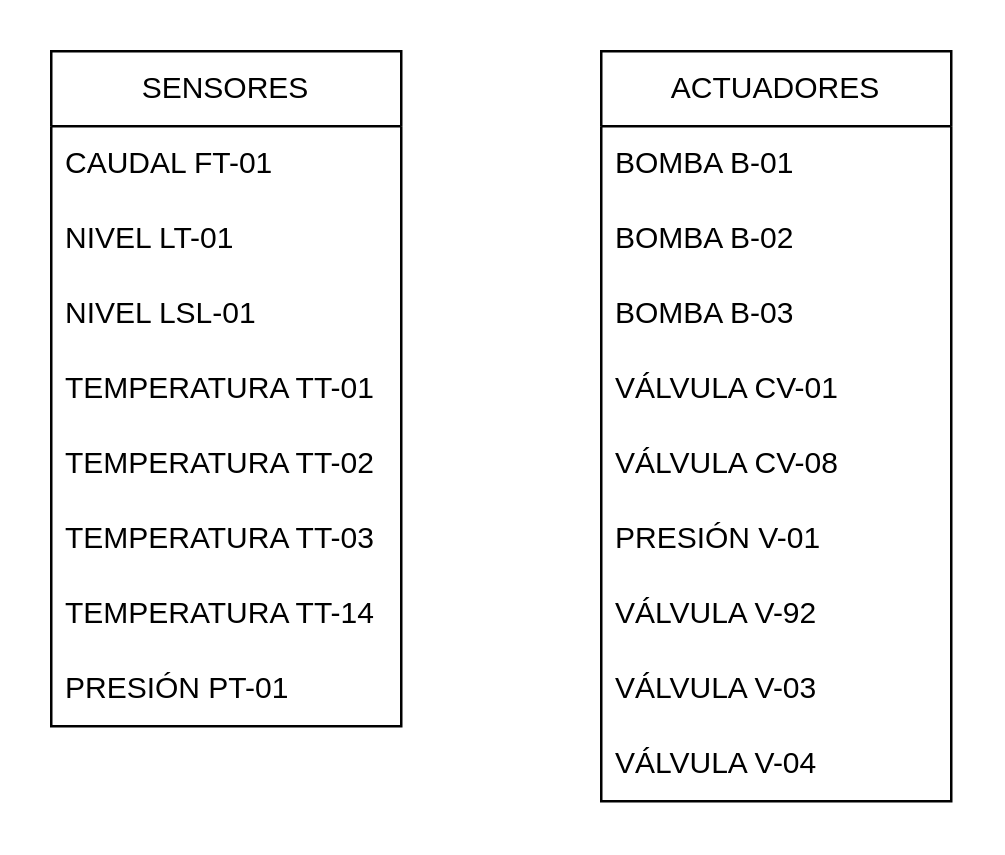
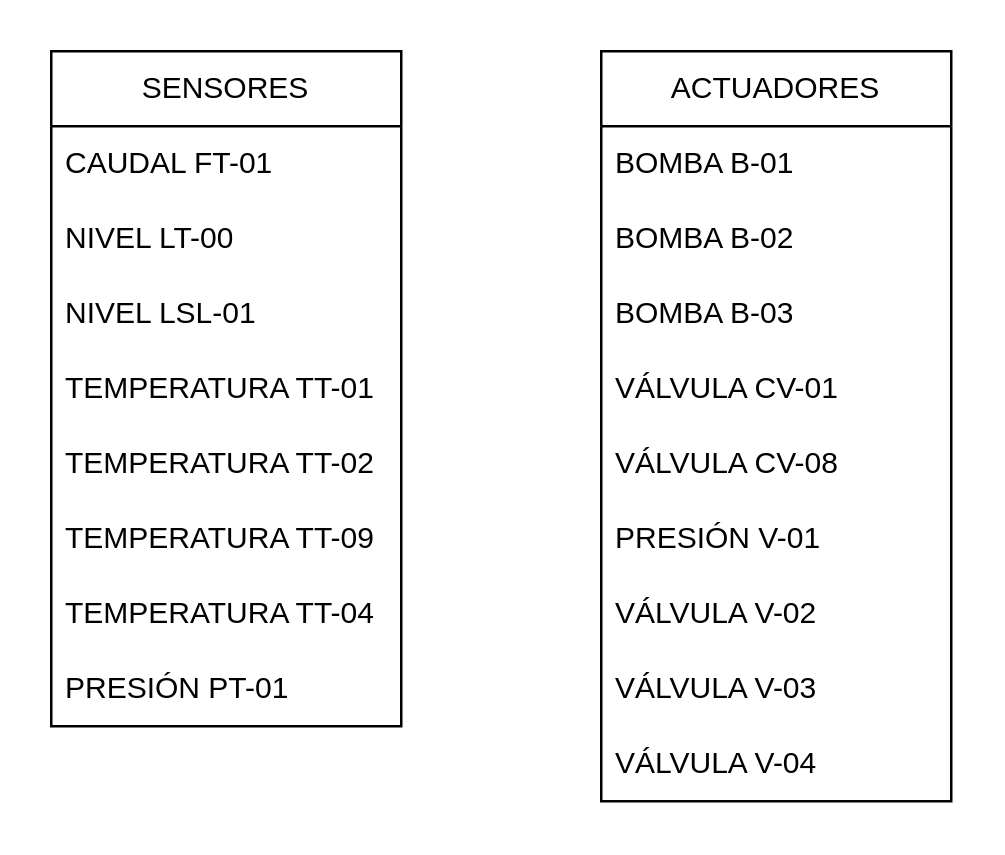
node "NIVEL LT-01": label "NIVEL LT-01" -> "NIVEL LT-00"
node "TEMPERATURA TT-03": label "TEMPERATURA TT-03" -> "TEMPERATURA TT-09"
node "TEMPERATURA TT-14": label "TEMPERATURA TT-14" -> "TEMPERATURA TT-04"
node "VÁLVULA V-92": label "VÁLVULA V-92" -> "VÁLVULA V-02"
